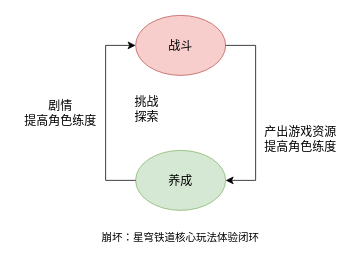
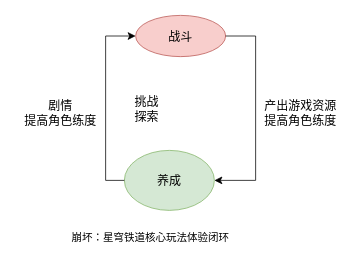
node "战斗": size 90x60 -> 90x41
node "产出游戏资源 提高角色练度": moved (300, 139) -> (300, 113)
node "养成": moved (180, 180) -> (169, 180)
node "崩坏：星穹铁道核心玩法体验闭环": moved (180, 237) -> (150, 237)
